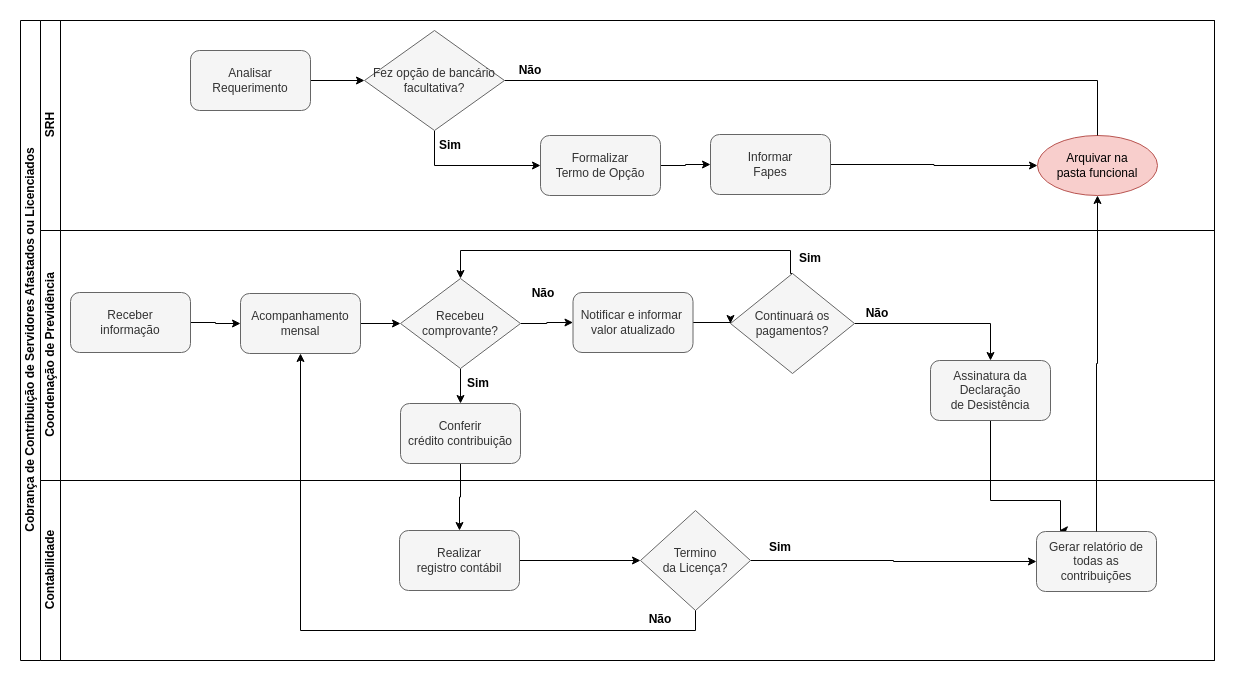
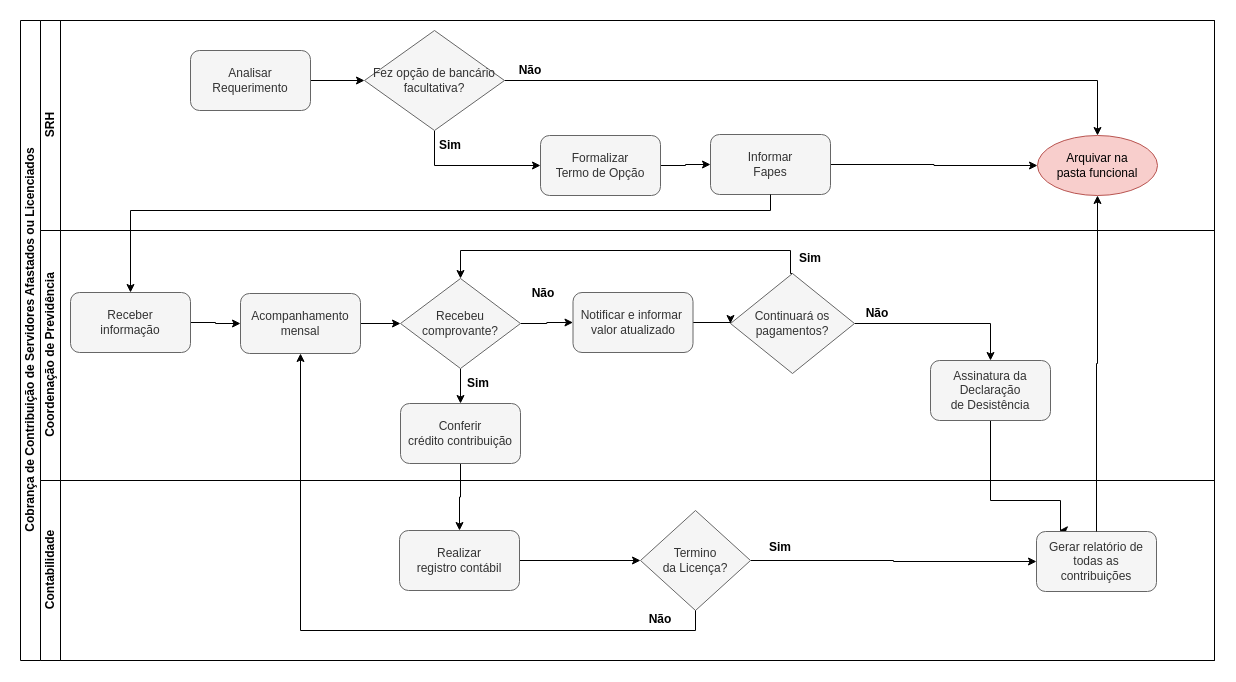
edge "Fez opção de bancário facultativa?" -- "Arquivar na pasta funcional": arrowhead none -> classic
edge "InformarFapes" -> "Receberinformação": added
